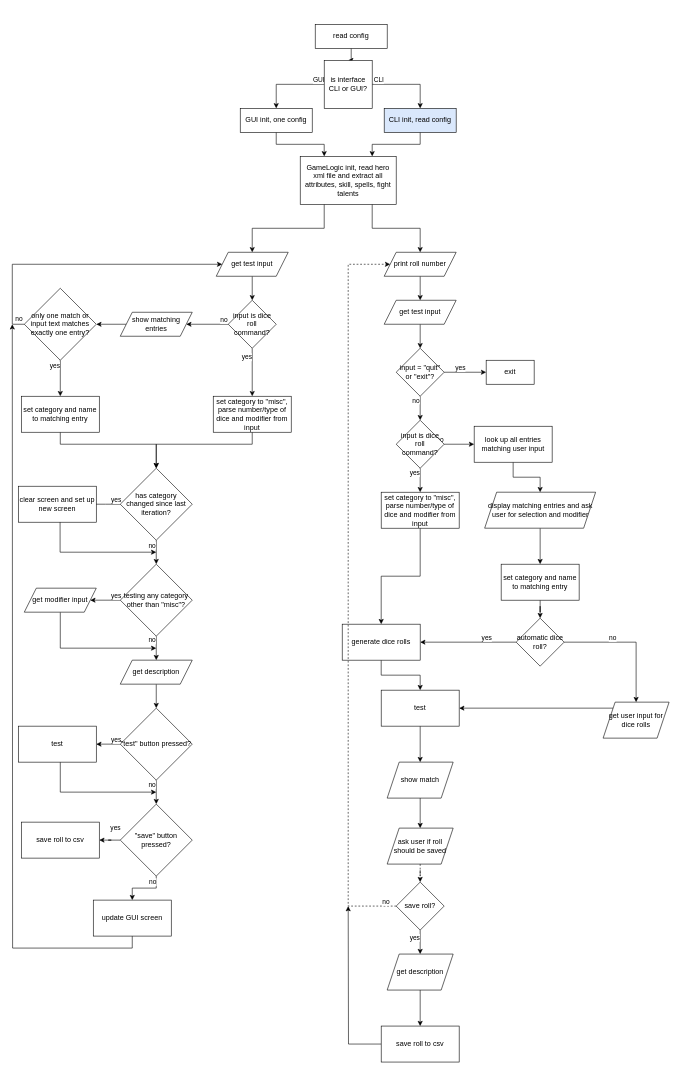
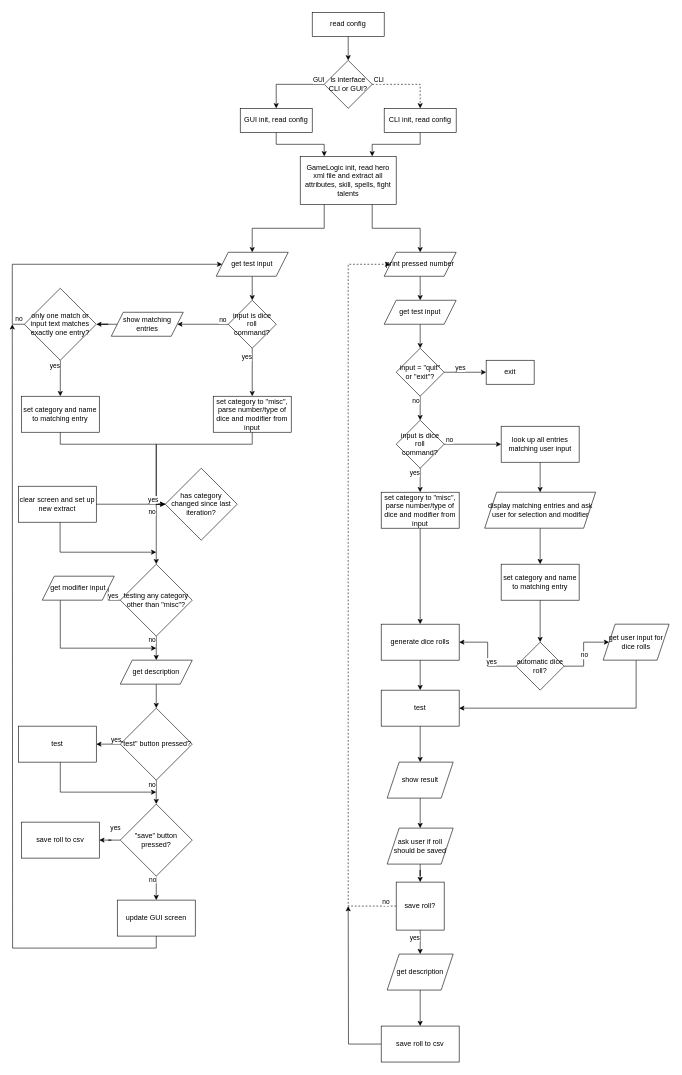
node "read config": moved (351, 36) -> (348, 24)
node "is interface CLI or GUI?": shape rectangle -> diamond
edge "is interface CLI or GUI?" -> "CLI init, read config": style solid -> dashed
node "GUI init, one config": label "GUI init, one config" -> "GUI init, read config"
node "CLI init, read config": fillcolor #dae8fc -> #ffffff
node "print roll number": label "print roll number" -> "print pressed number"
node "show matching entries": moved (156, 324) -> (147, 324)
node "look up all entries matching user input": moved (513, 444) -> (540, 444)
node "clear screen and set up new screen": label "clear screen and set up new screen" -> "clear screen and set up new extract"
node "has category changed since last iteration?": moved (156, 504) -> (201, 504)
node "get modifier input": moved (60, 600) -> (78, 588)
node "generate dice rolls": moved (381, 642) -> (420, 642)
node "automatic dice roll?": moved (540, 642) -> (540, 666)
node "get user input for dice rolls": moved (636, 720) -> (636, 642)
node "show match": label "show match" -> "show result"
edge "ask user if roll should be saved" -> "save roll?": style dashed -> solid
node "save roll?": shape diamond -> rectangle
node "update GUI screen": moved (132, 918) -> (156, 918)
